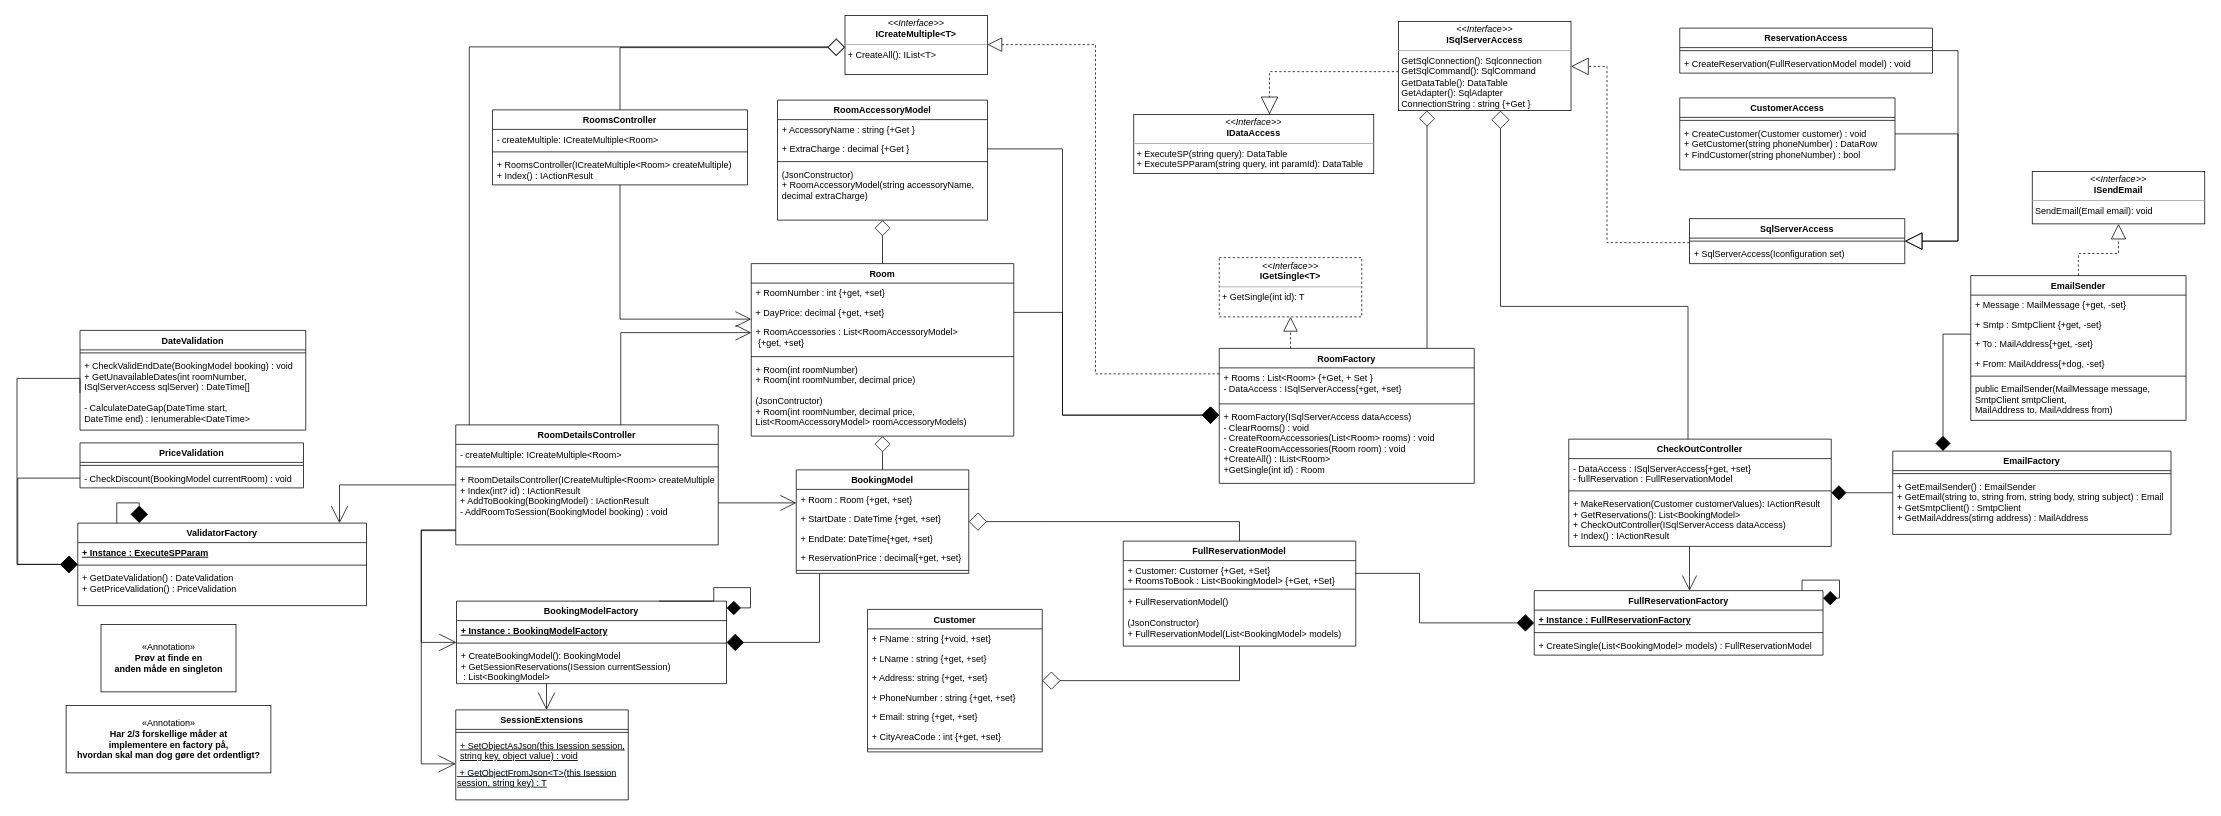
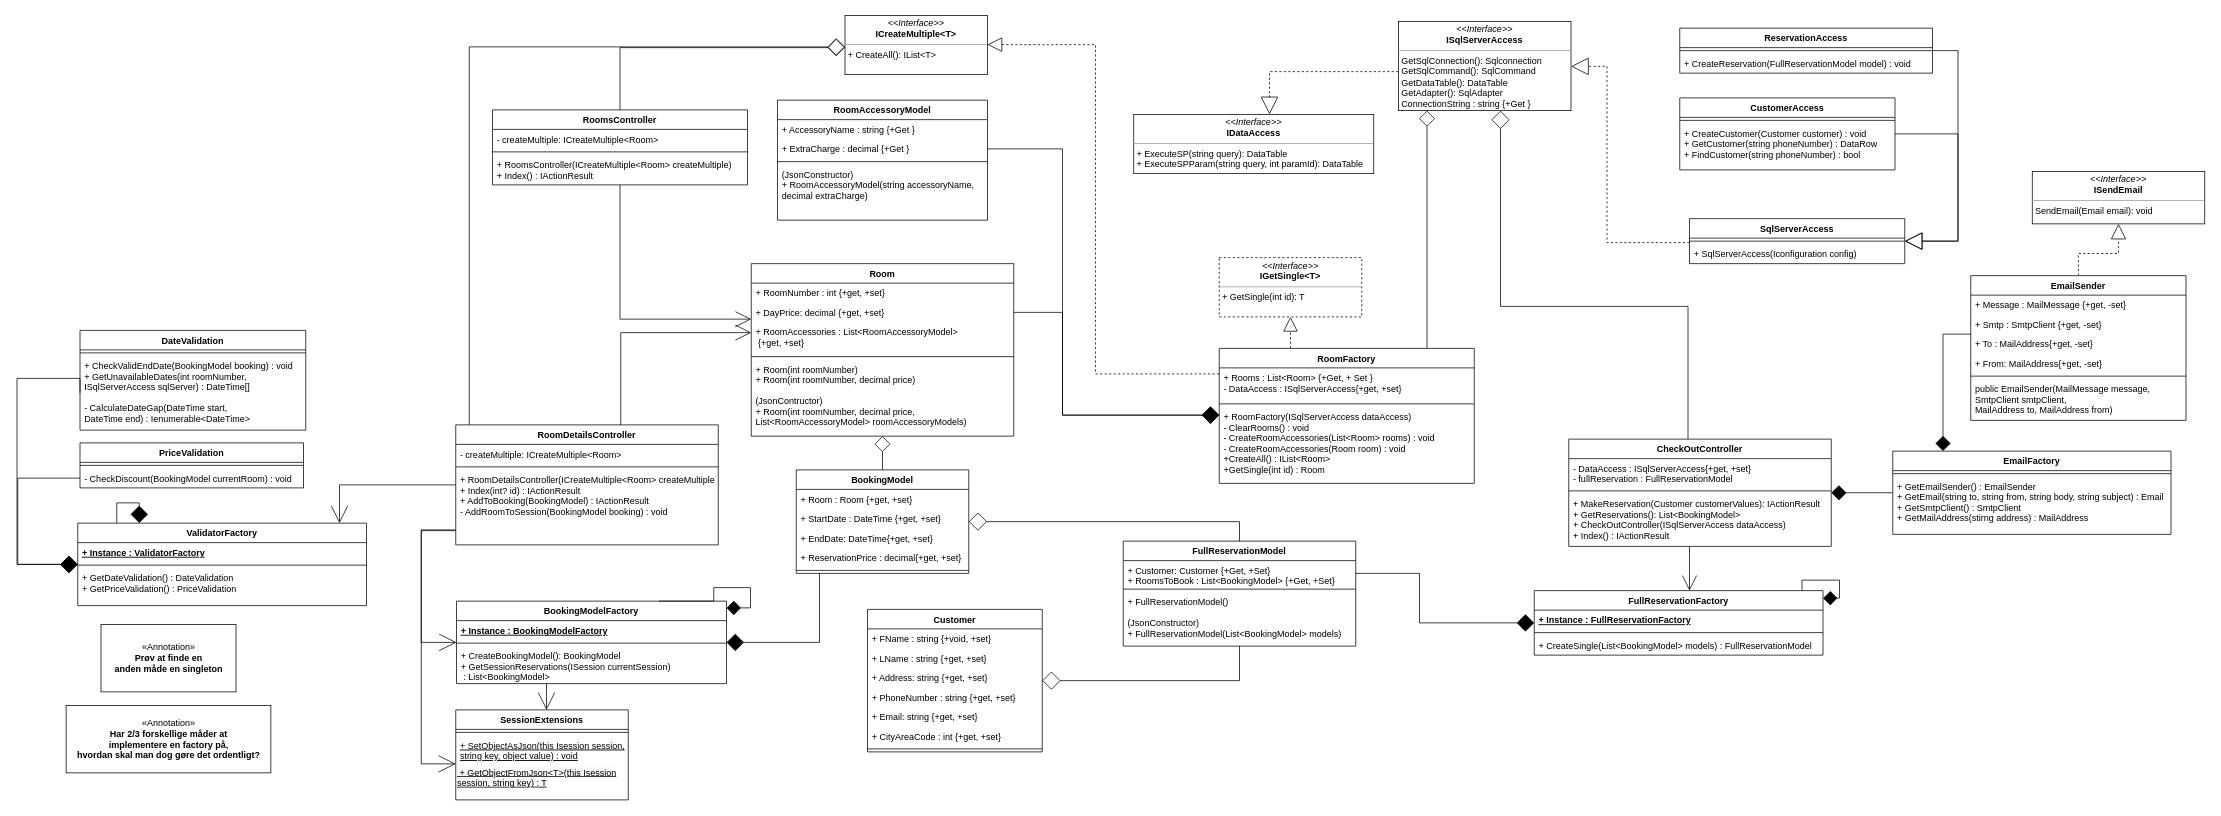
edge "Room" -> "RoomAccessoryModel": removed
node "+ SqlServerAccess(Iconfiguration set)": label "+ SqlServerAccess(Iconfiguration set)" -> "+ SqlServerAccess(Iconfiguration config)"
node "+ From: MailAddress{+dog, -set}": label "+ From: MailAddress{+dog, -set}" -> "+ From: MailAddress{+get, -set}"
edge "RoomDetailsController" -> "BookingModel": removed
node "+ Instance : ExecuteSPParam": label "+ Instance : ExecuteSPParam" -> "+ Instance : ValidatorFactory"
